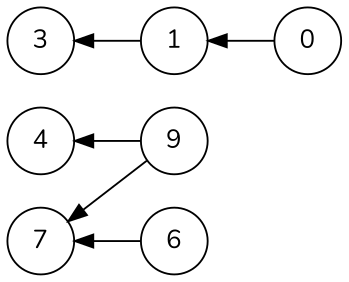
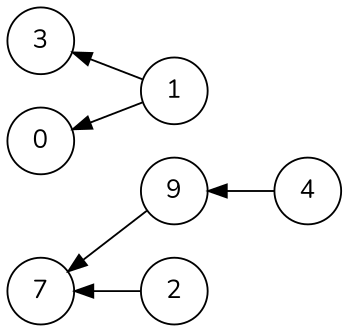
edge "0" -> "1": reversed
edge "9" -> "4": reversed
node "6": label "6" -> "2"
